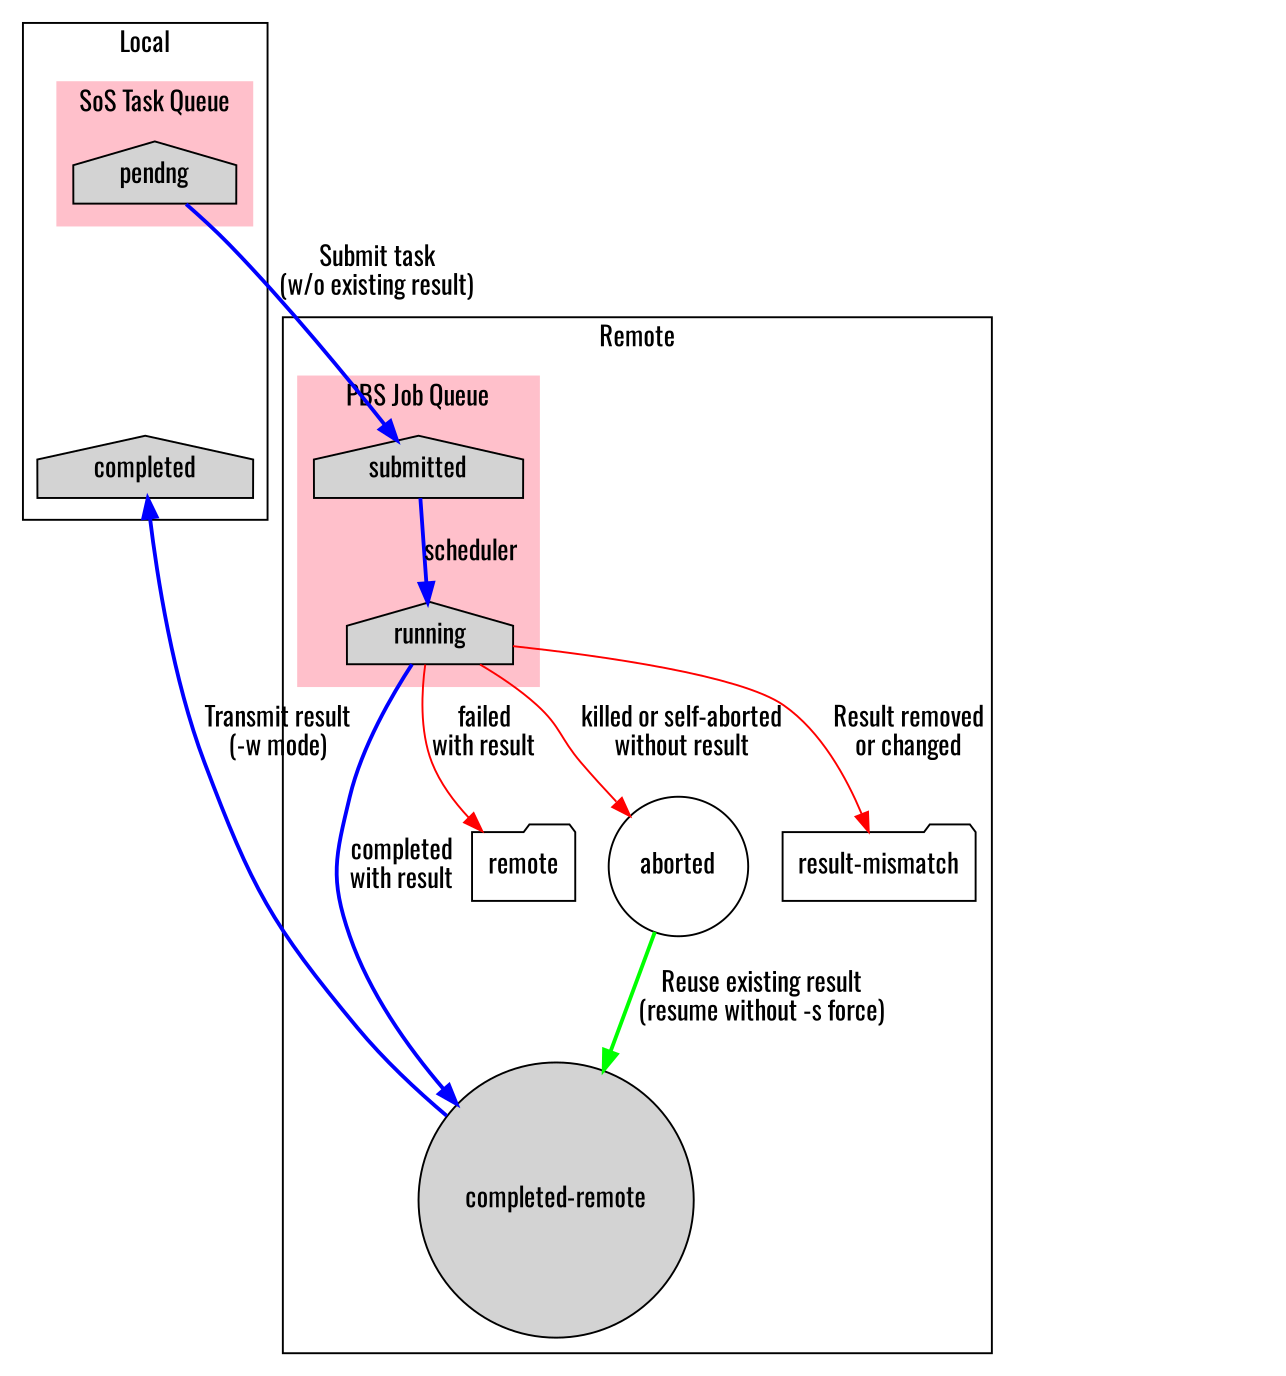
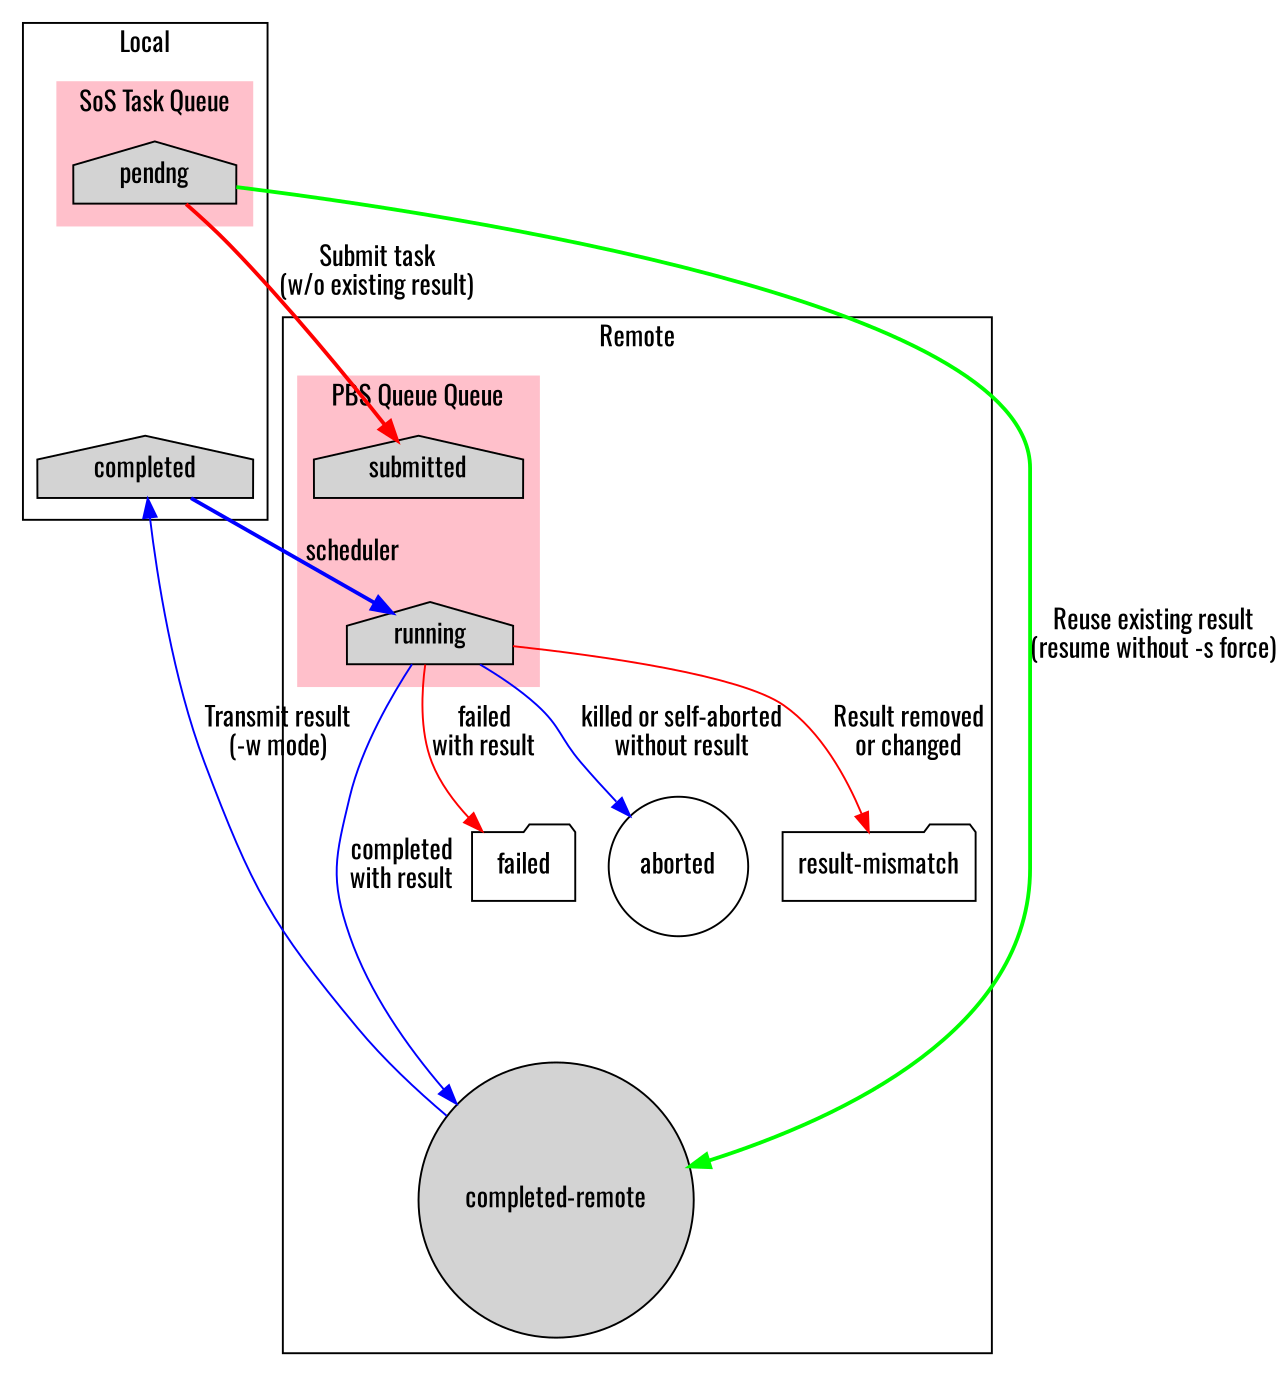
edge "pendng" -> "submitted": color blue -> red
cluster "PBS Job Queue": label "PBS Job Queue" -> "PBS Queue Queue"
edge "submitted" -> "running": now "completed" -> "running"
edge "running" -> "aborted": color red -> blue
edge "completed-remote" -> "completed": style bold -> solid
node "remote": label "remote" -> "failed"
edge "running" -> "completed-remote": style bold -> solid
edge "aborted" -> "completed-remote": now "pendng" -> "completed-remote"
